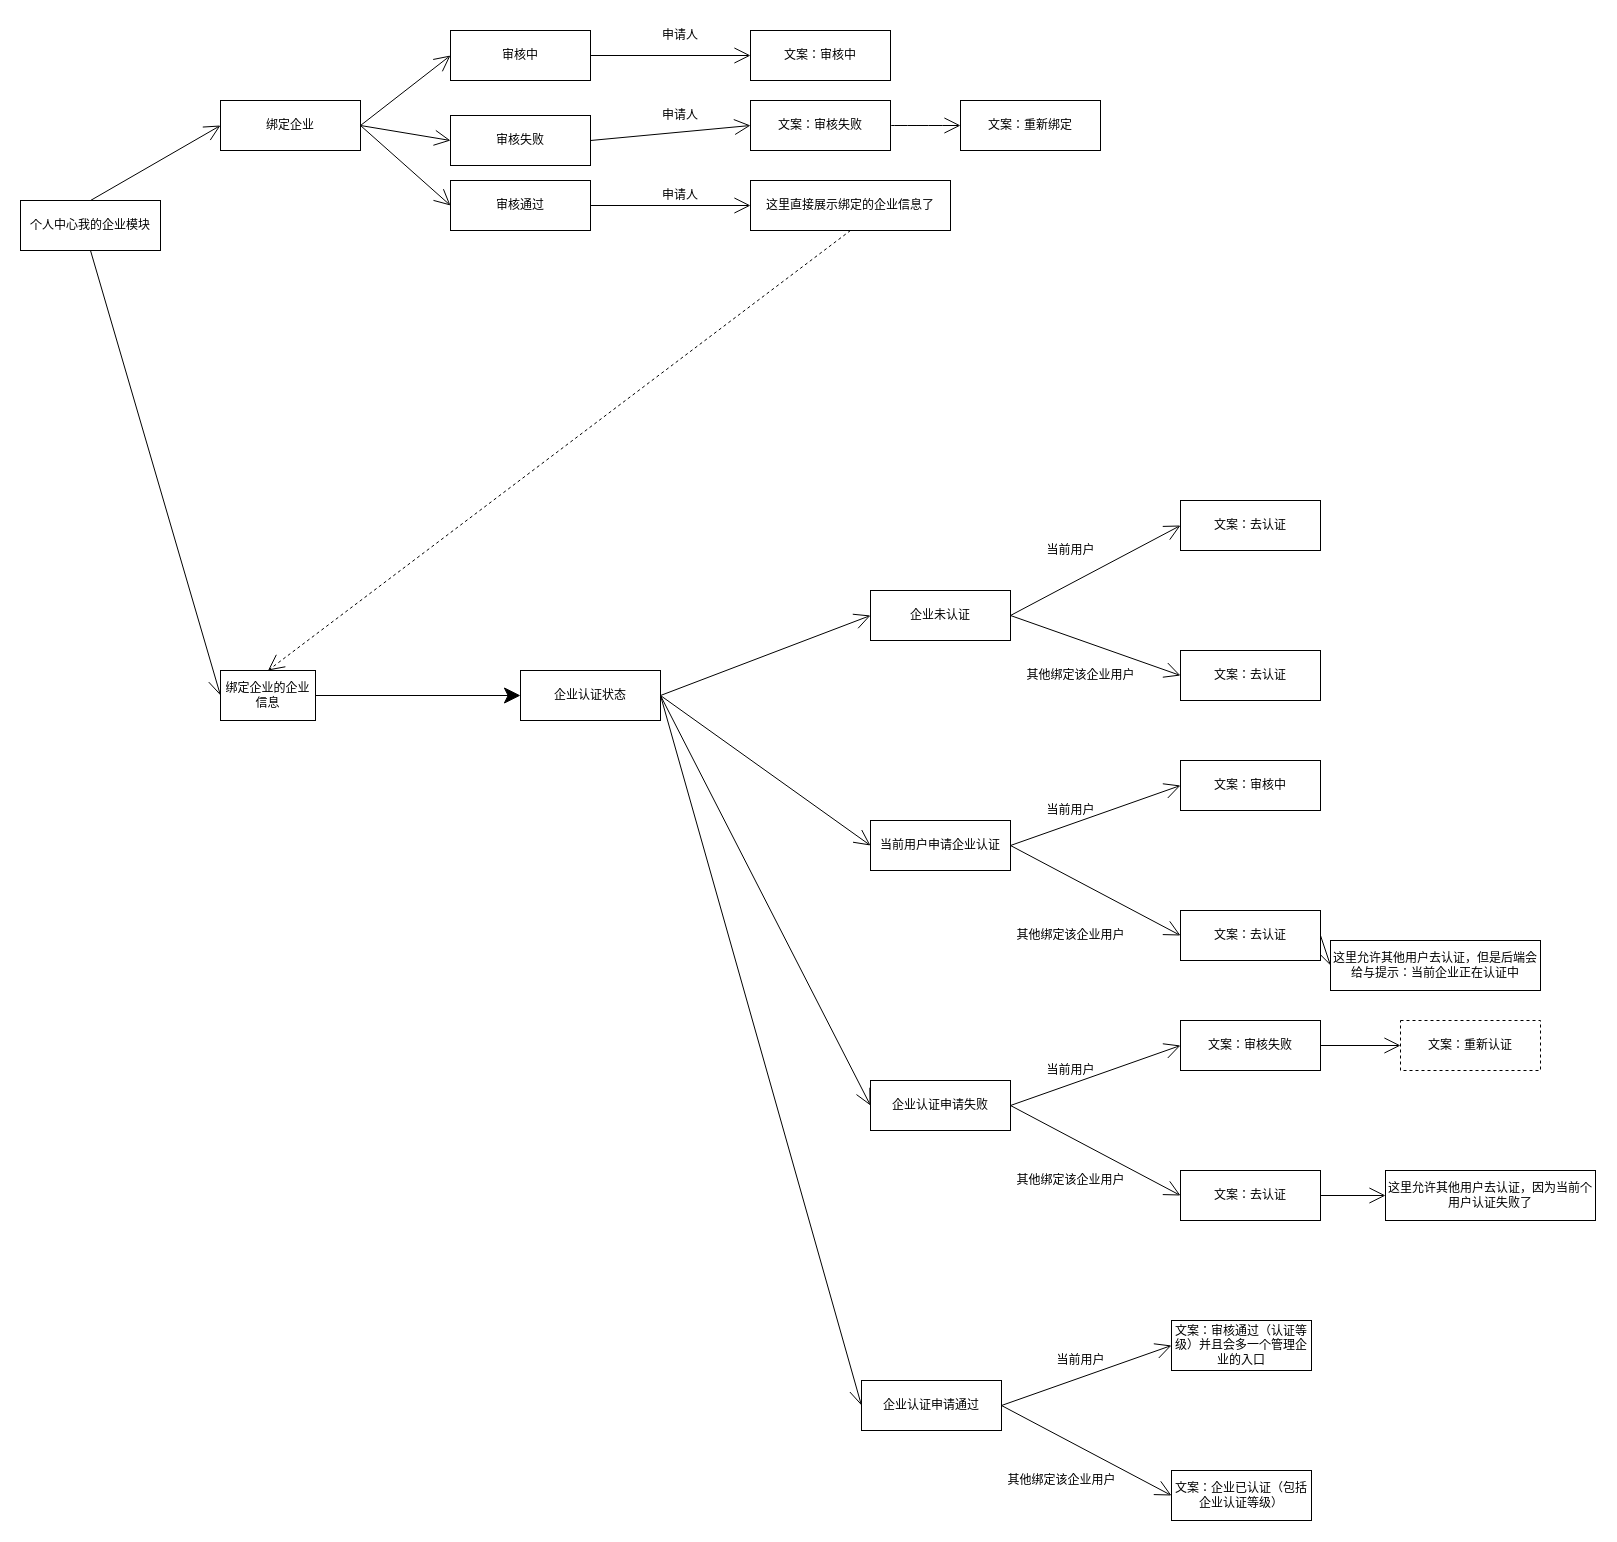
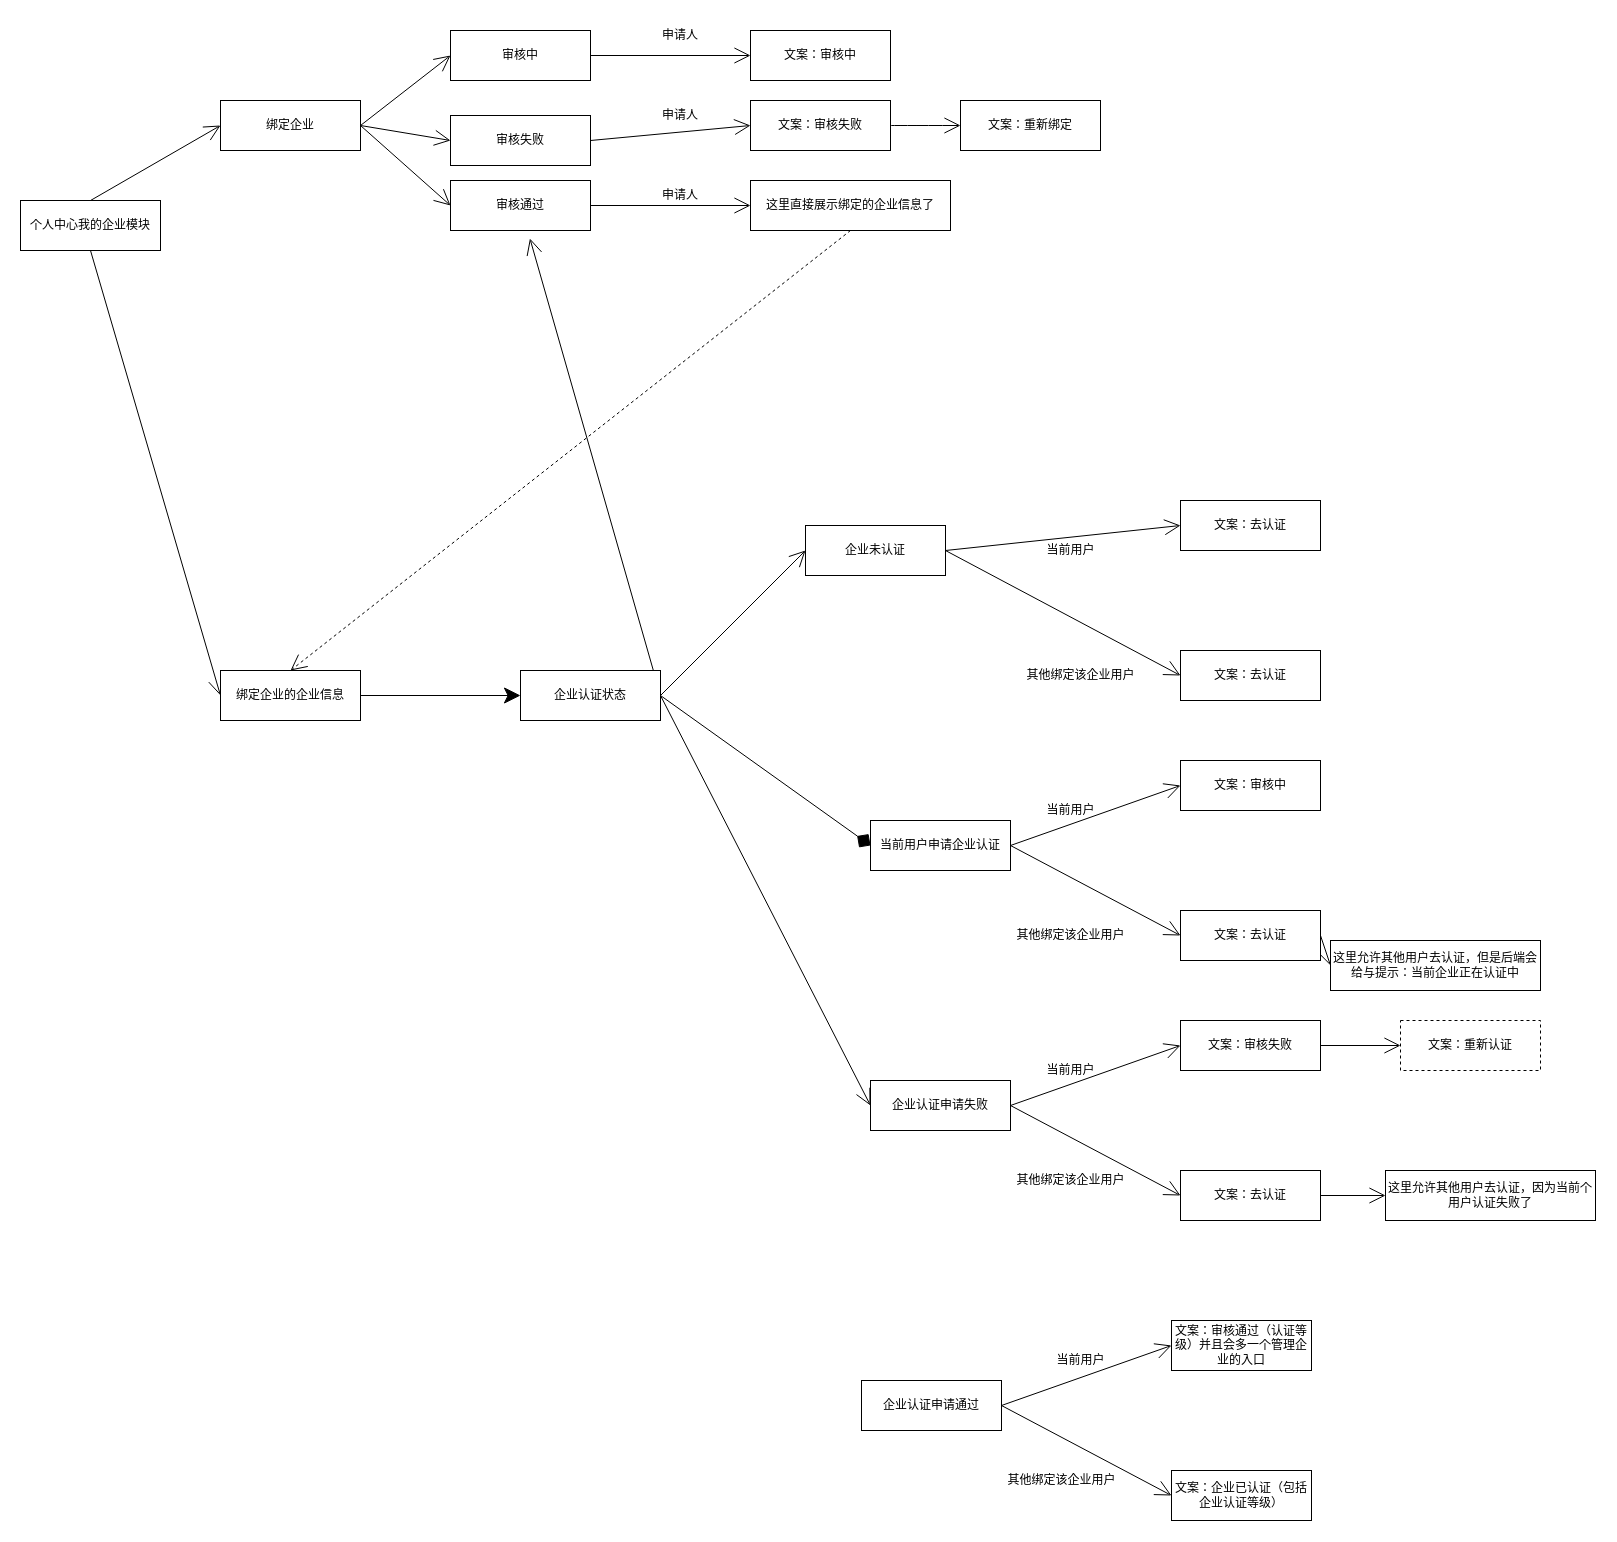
node "企业未认证": moved (941, 616) -> (876, 551)
node "绑定企业的企业信息": size 95x50 -> 140x50
edge "企业认证状态" -> "当前用户申请企业认证": arrowhead open -> diamond
edge "企业认证状态" -> "企业认证申请通过": now "企业认证状态" -> "审核通过"
